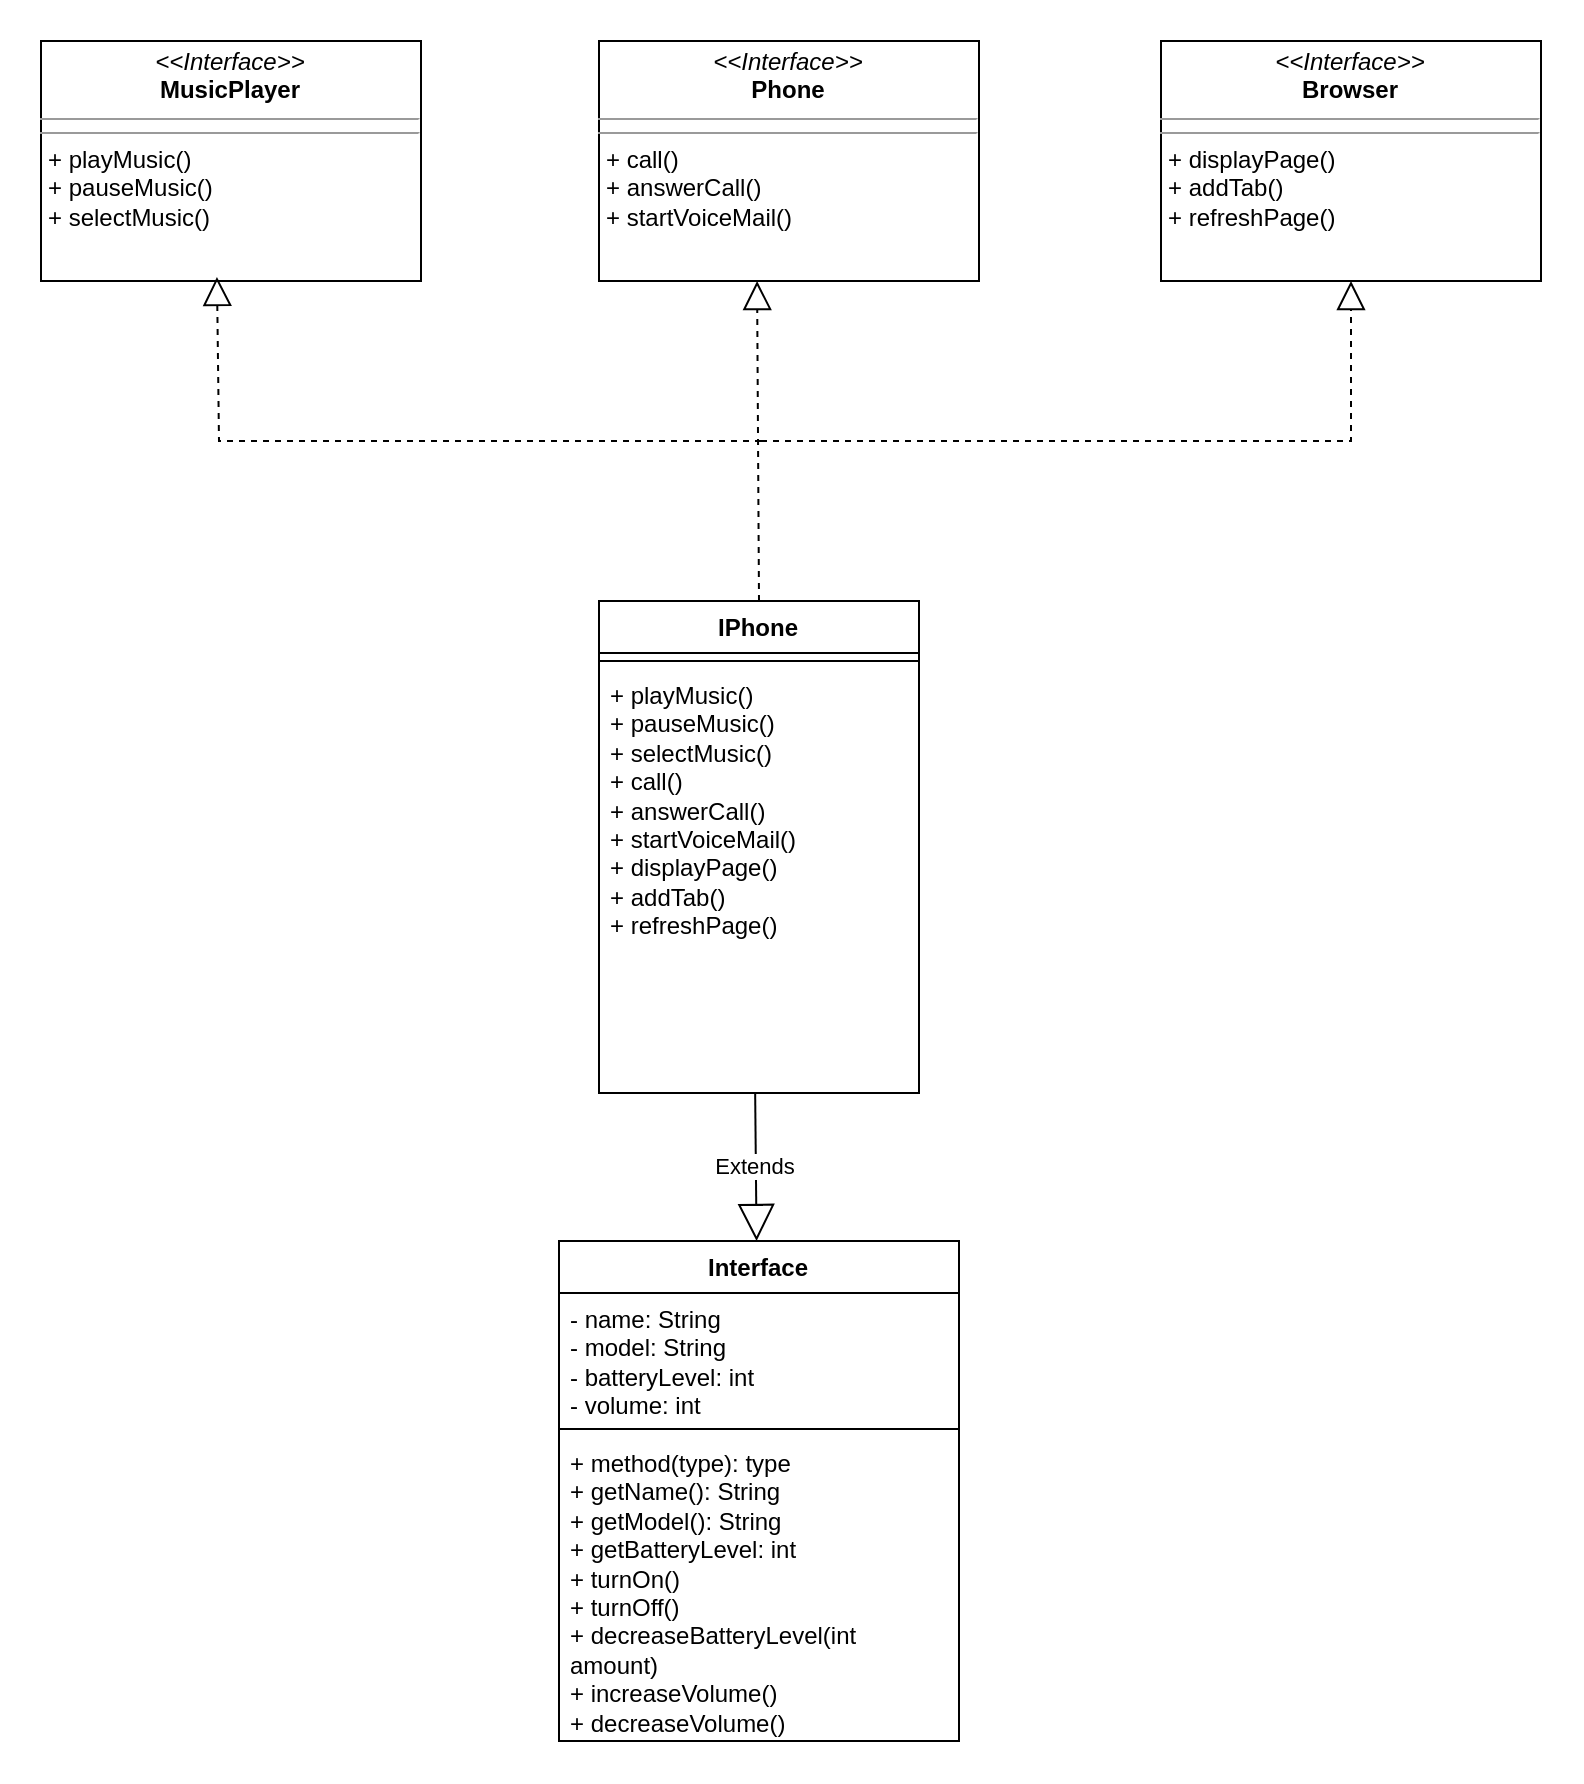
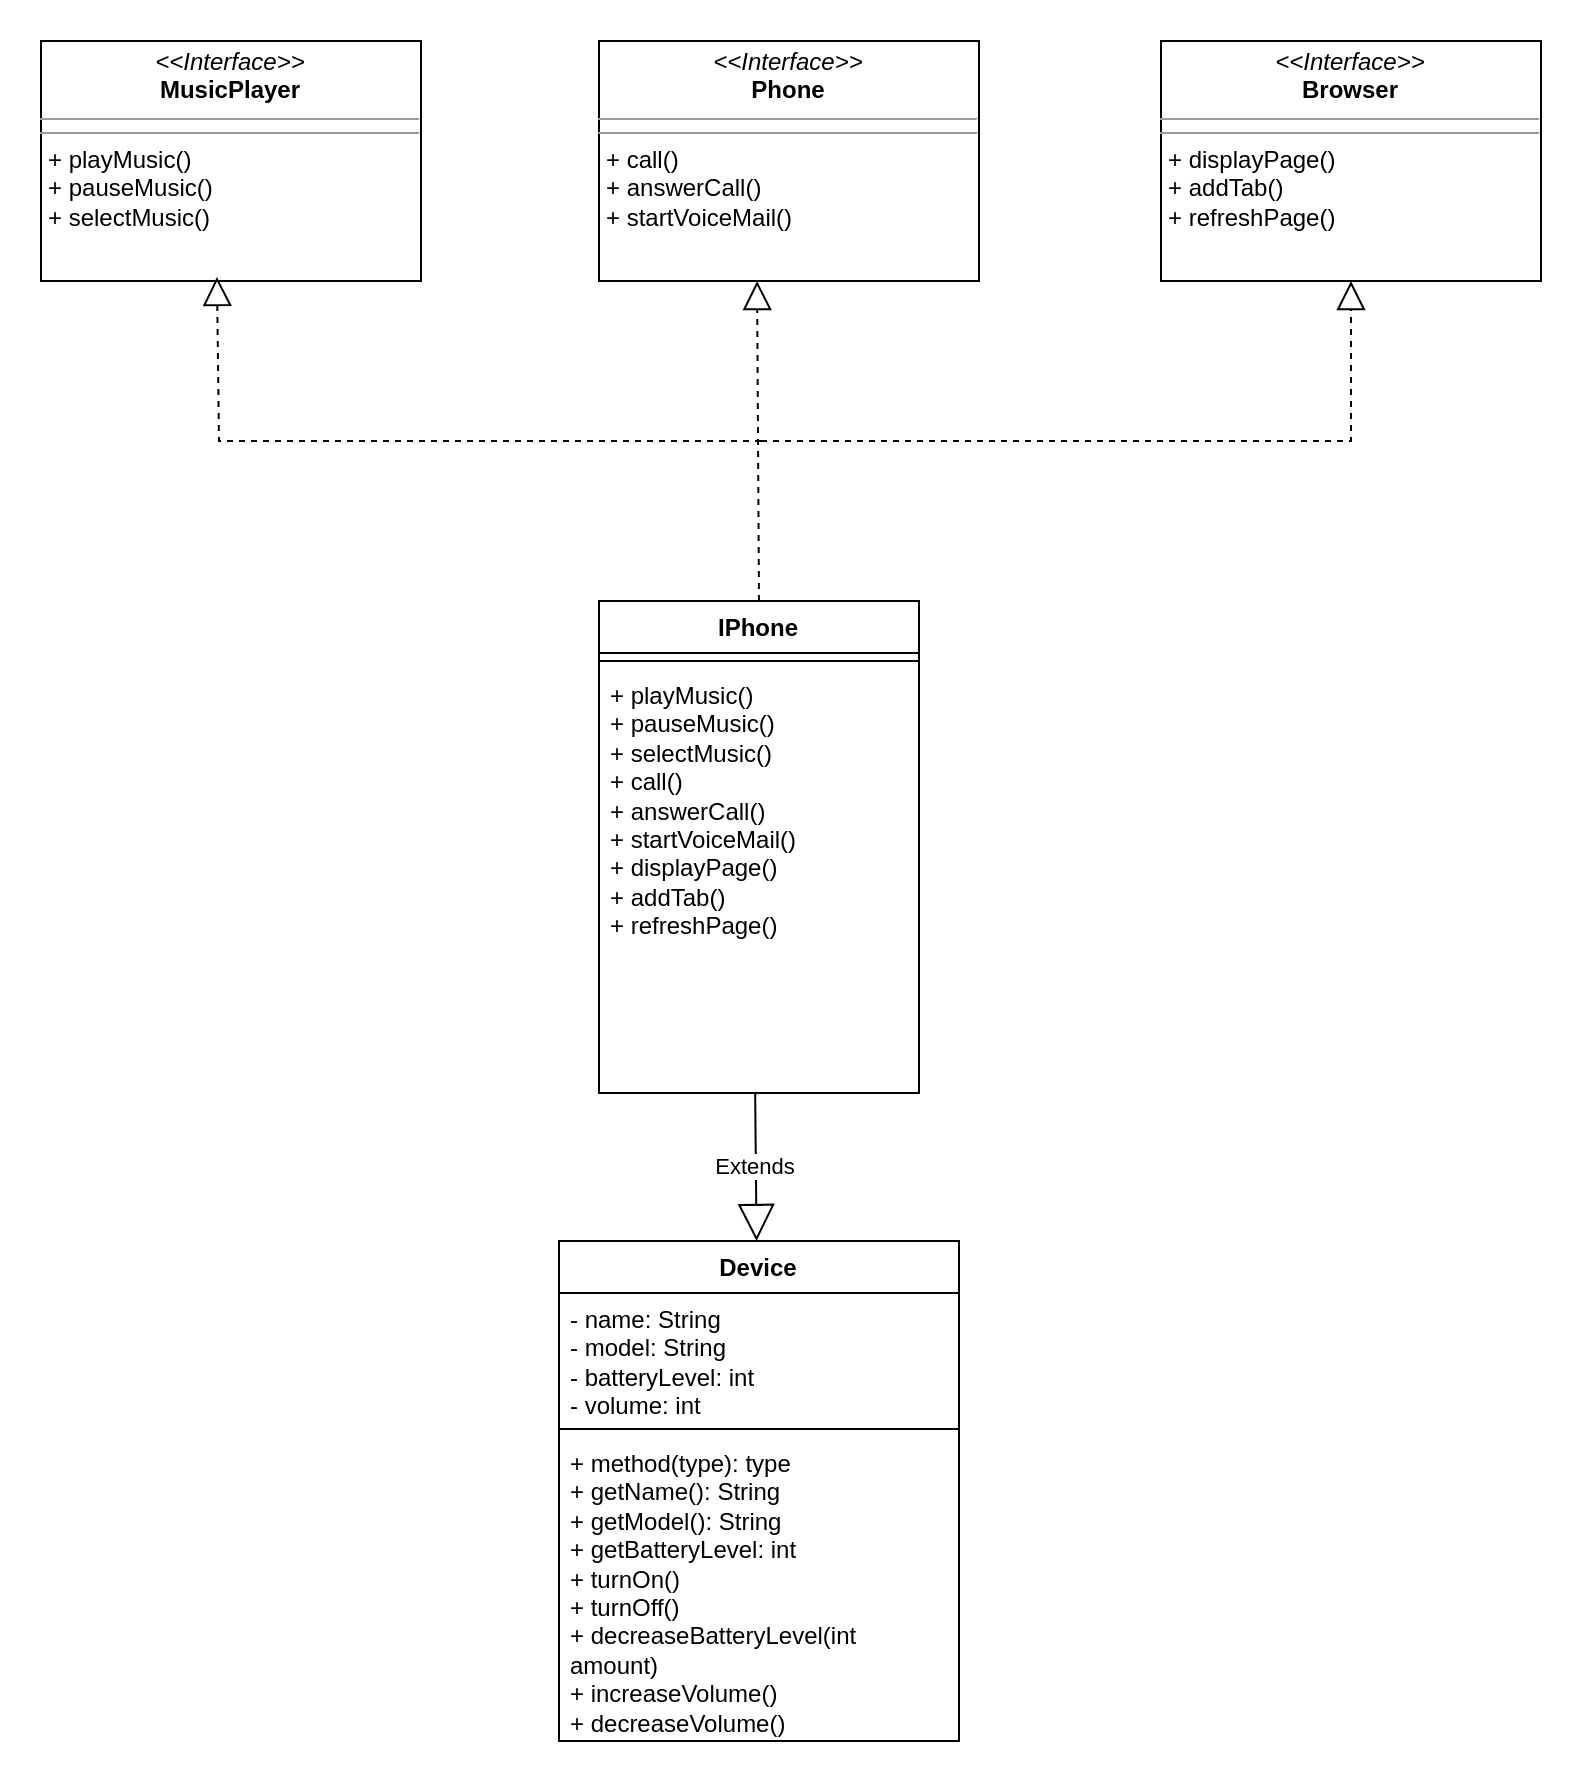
node "Interface": label "Interface" -> "Device"
